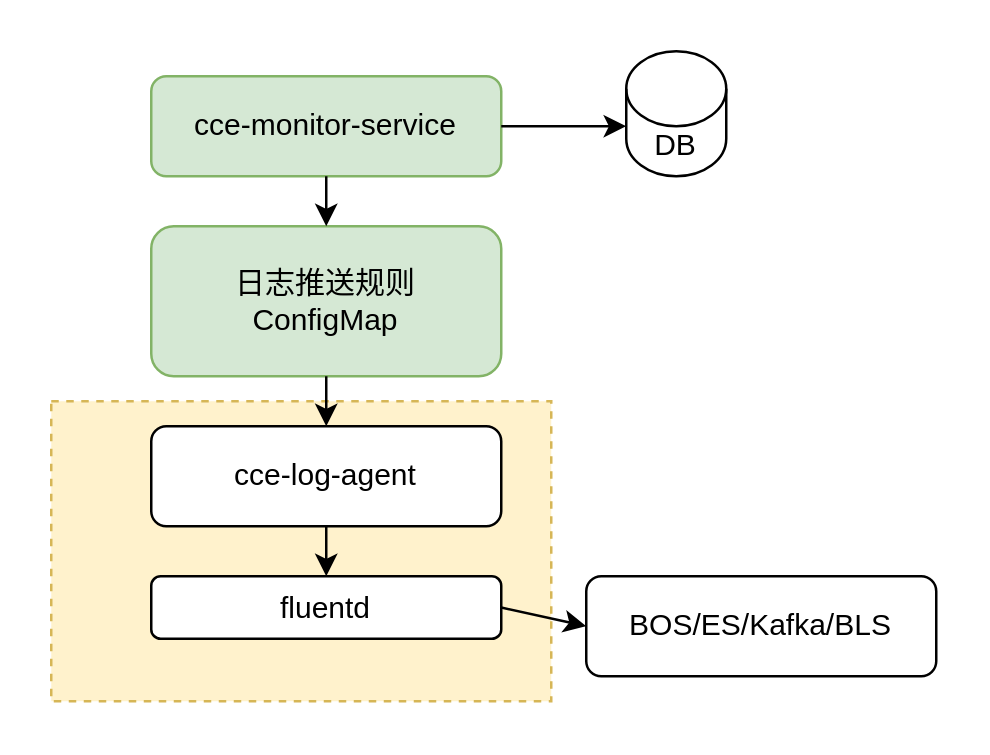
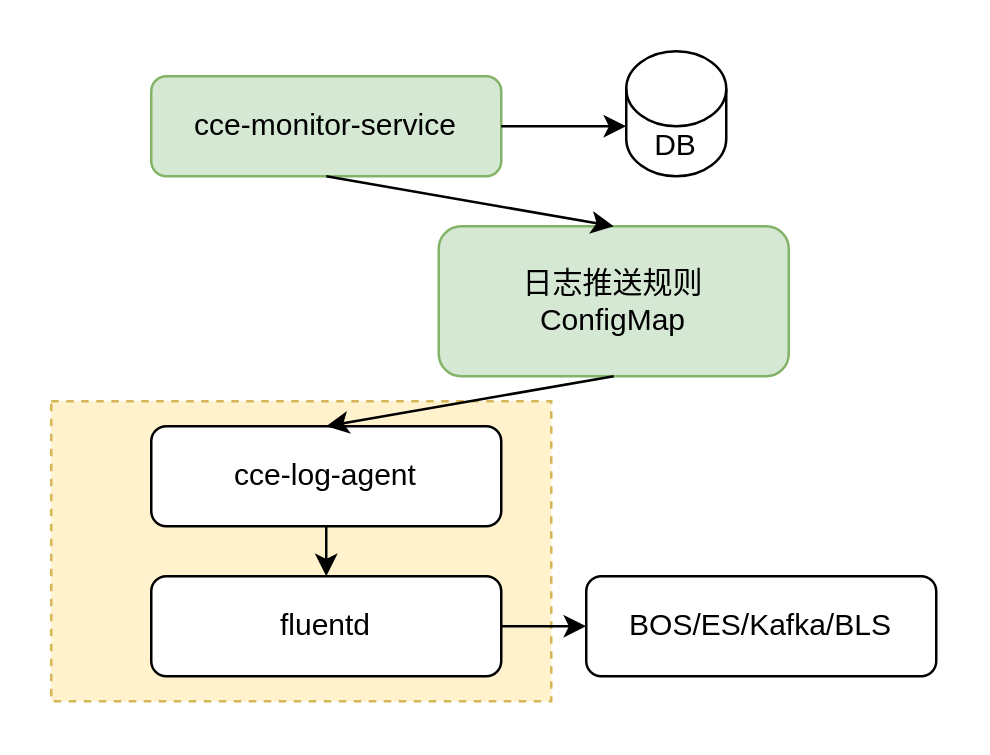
node "日志推送规则 ConfigMap": moved (326, 301) -> (614, 301)
node "fluentd": size 350x63 -> 350x100
